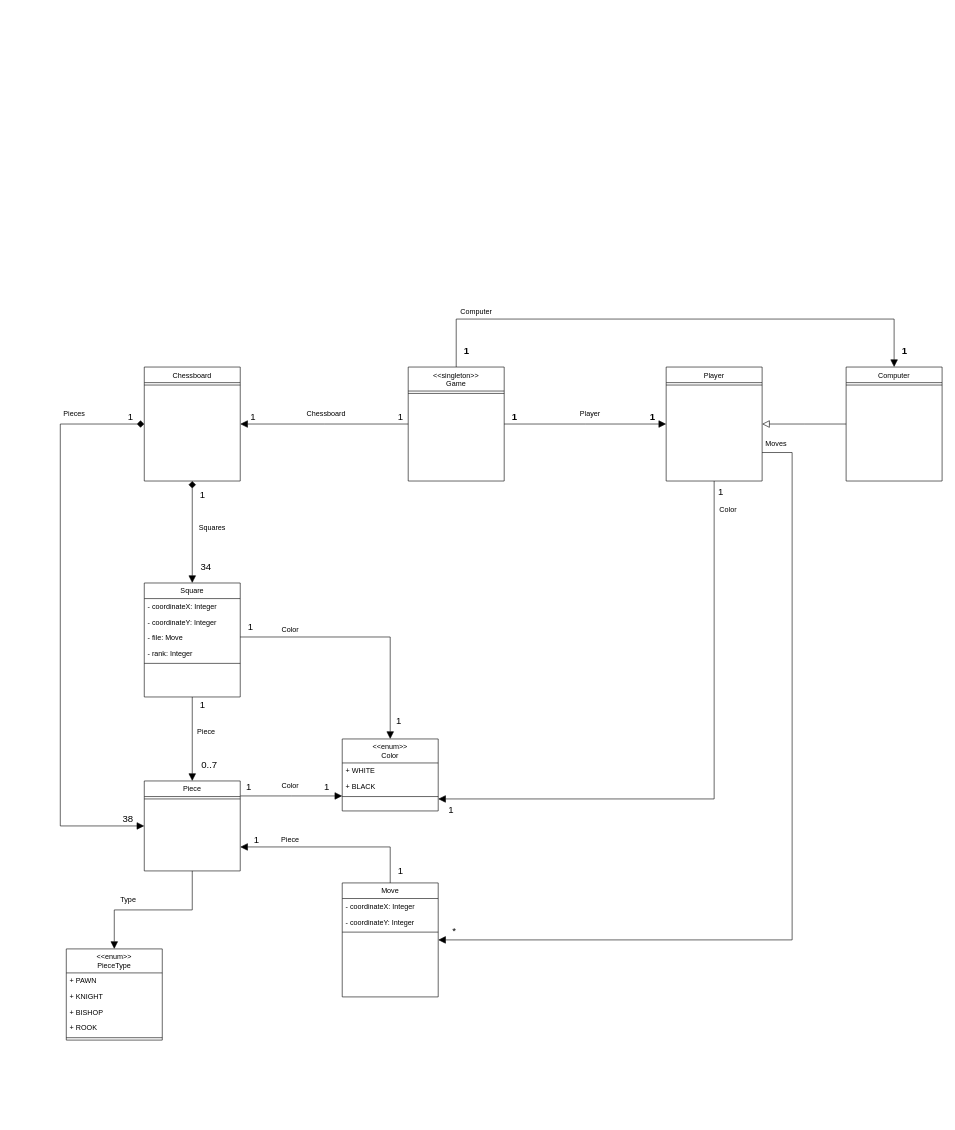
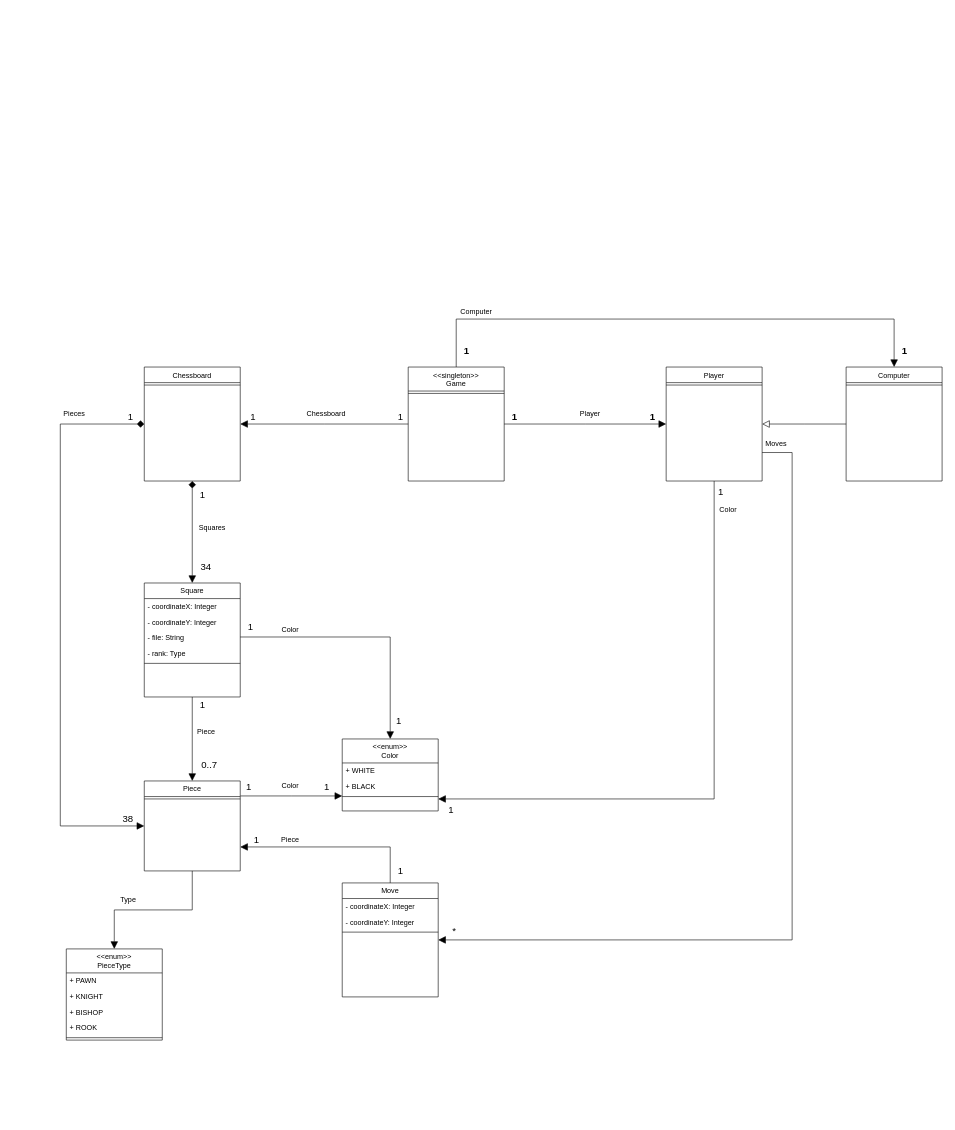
node "- file: Move": label "- file: Move" -> "- file: String"
node "- rank: Integer": label "- rank: Integer" -> "- rank: Type"
